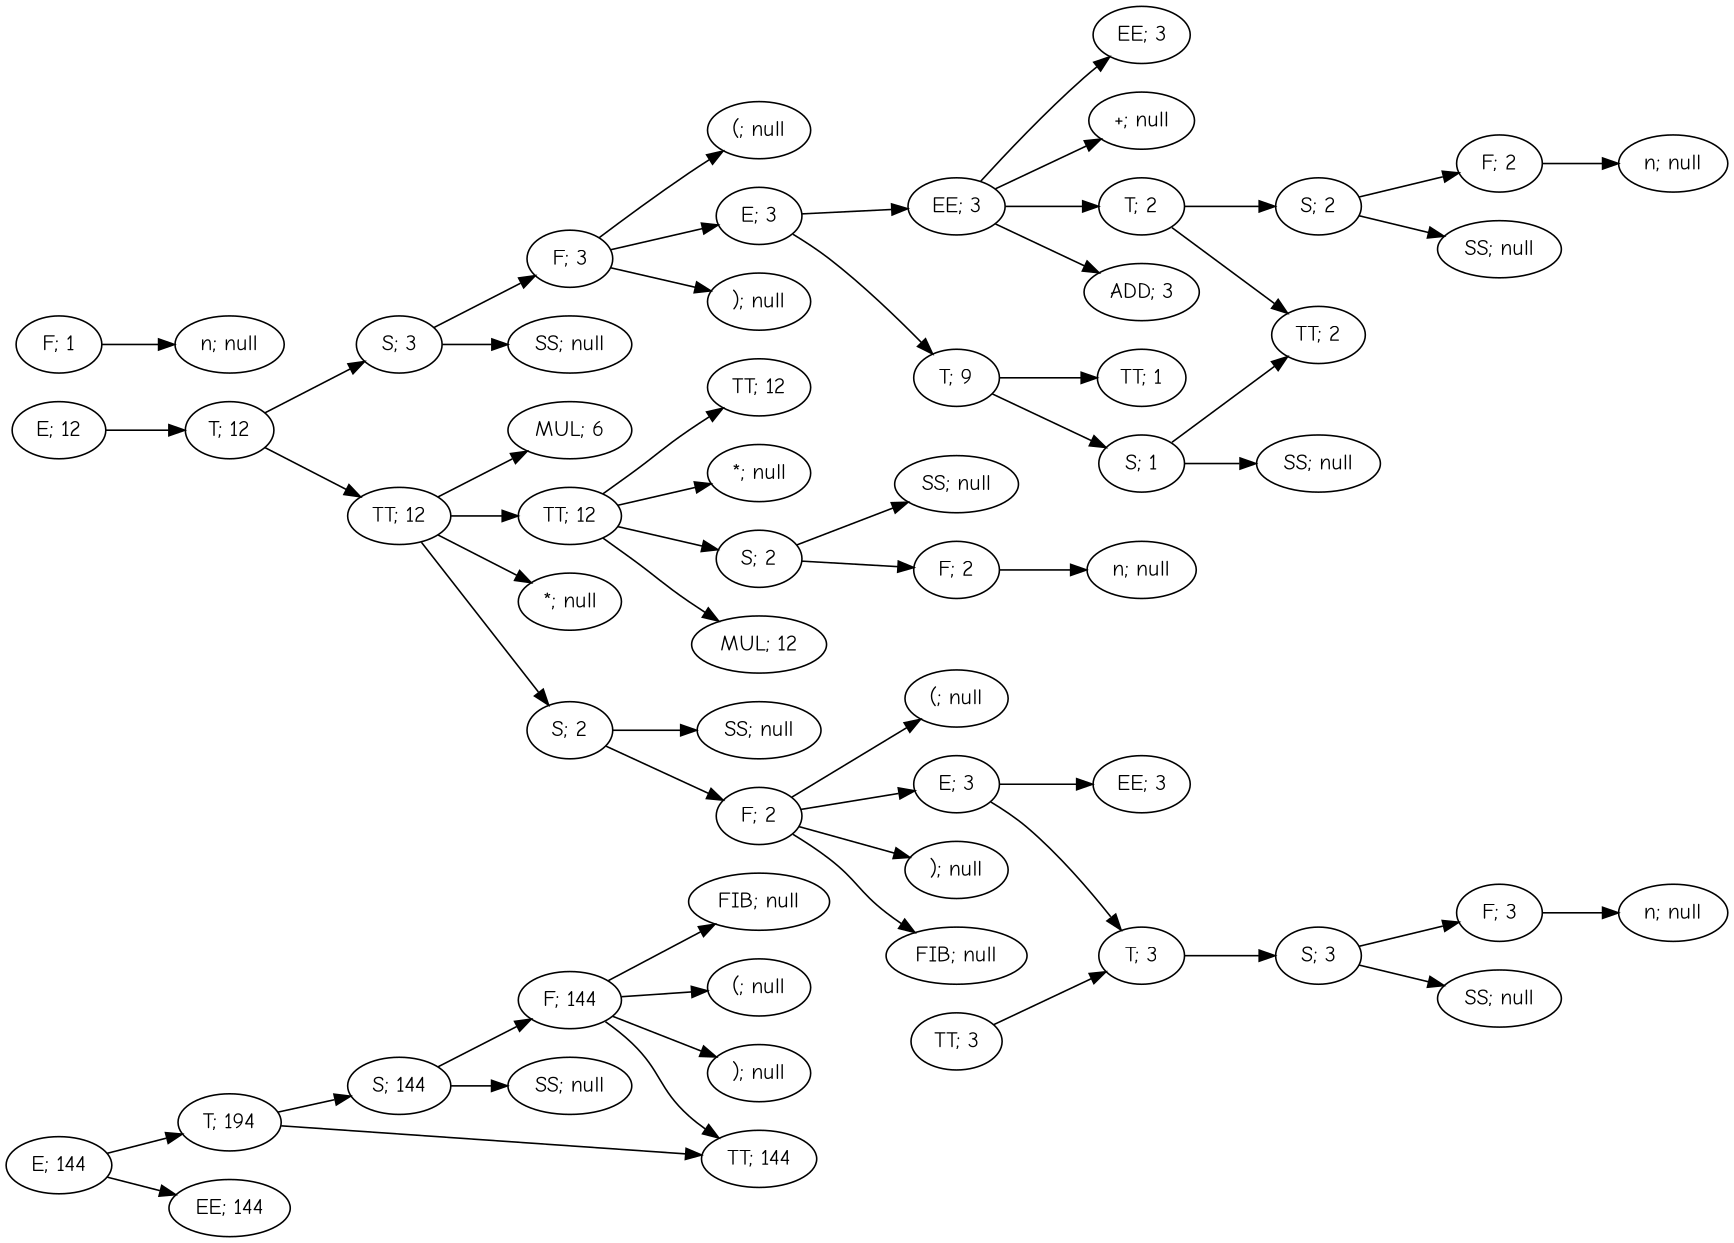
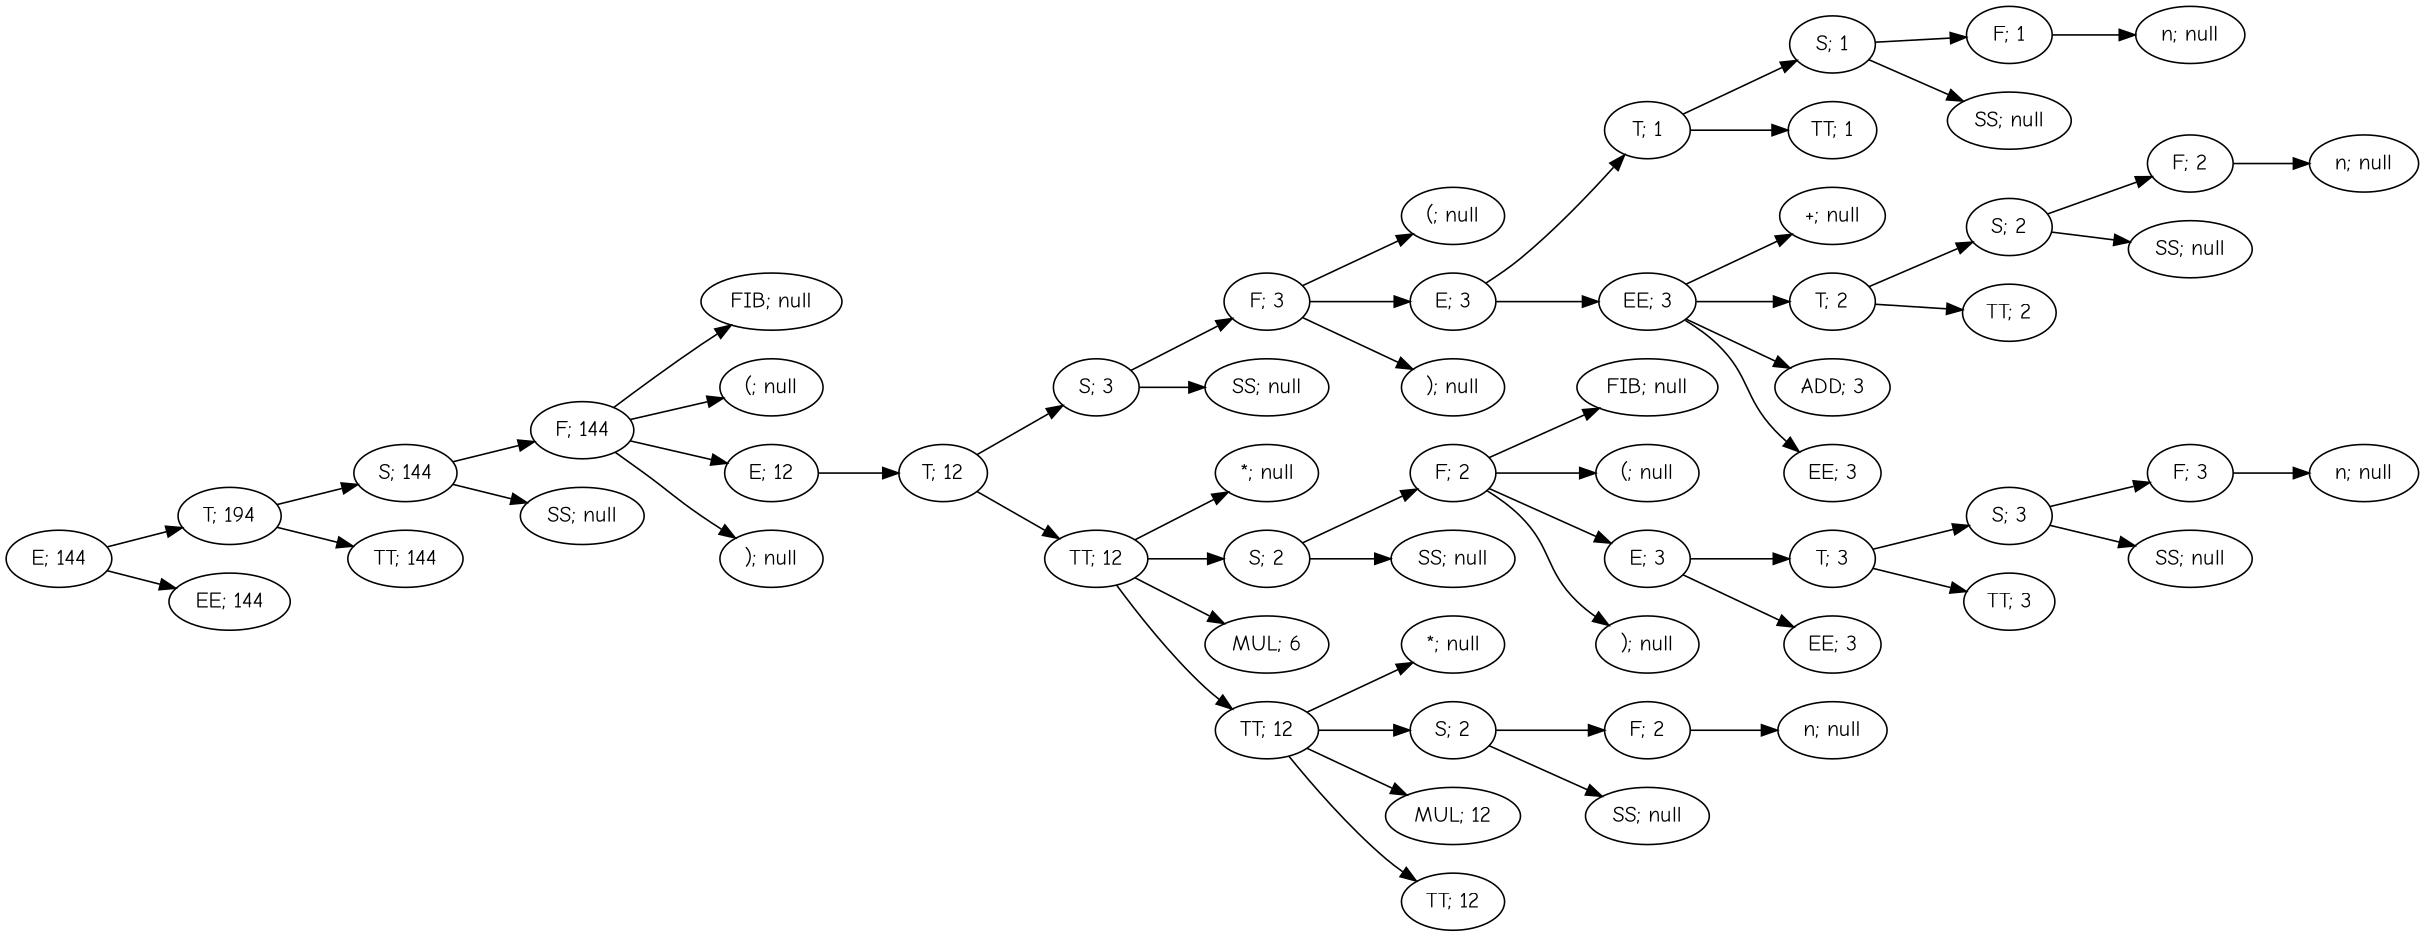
node "T; 9": label "T; 9" -> "T; 1"
edge "S; 1" -> "TT; 2": now "S; 1" -> "F; 1"
edge "TT; 3" -> "T; 3": reversed
edge "F; 144" -> "TT; 144": now "F; 144" -> "E; 12"
